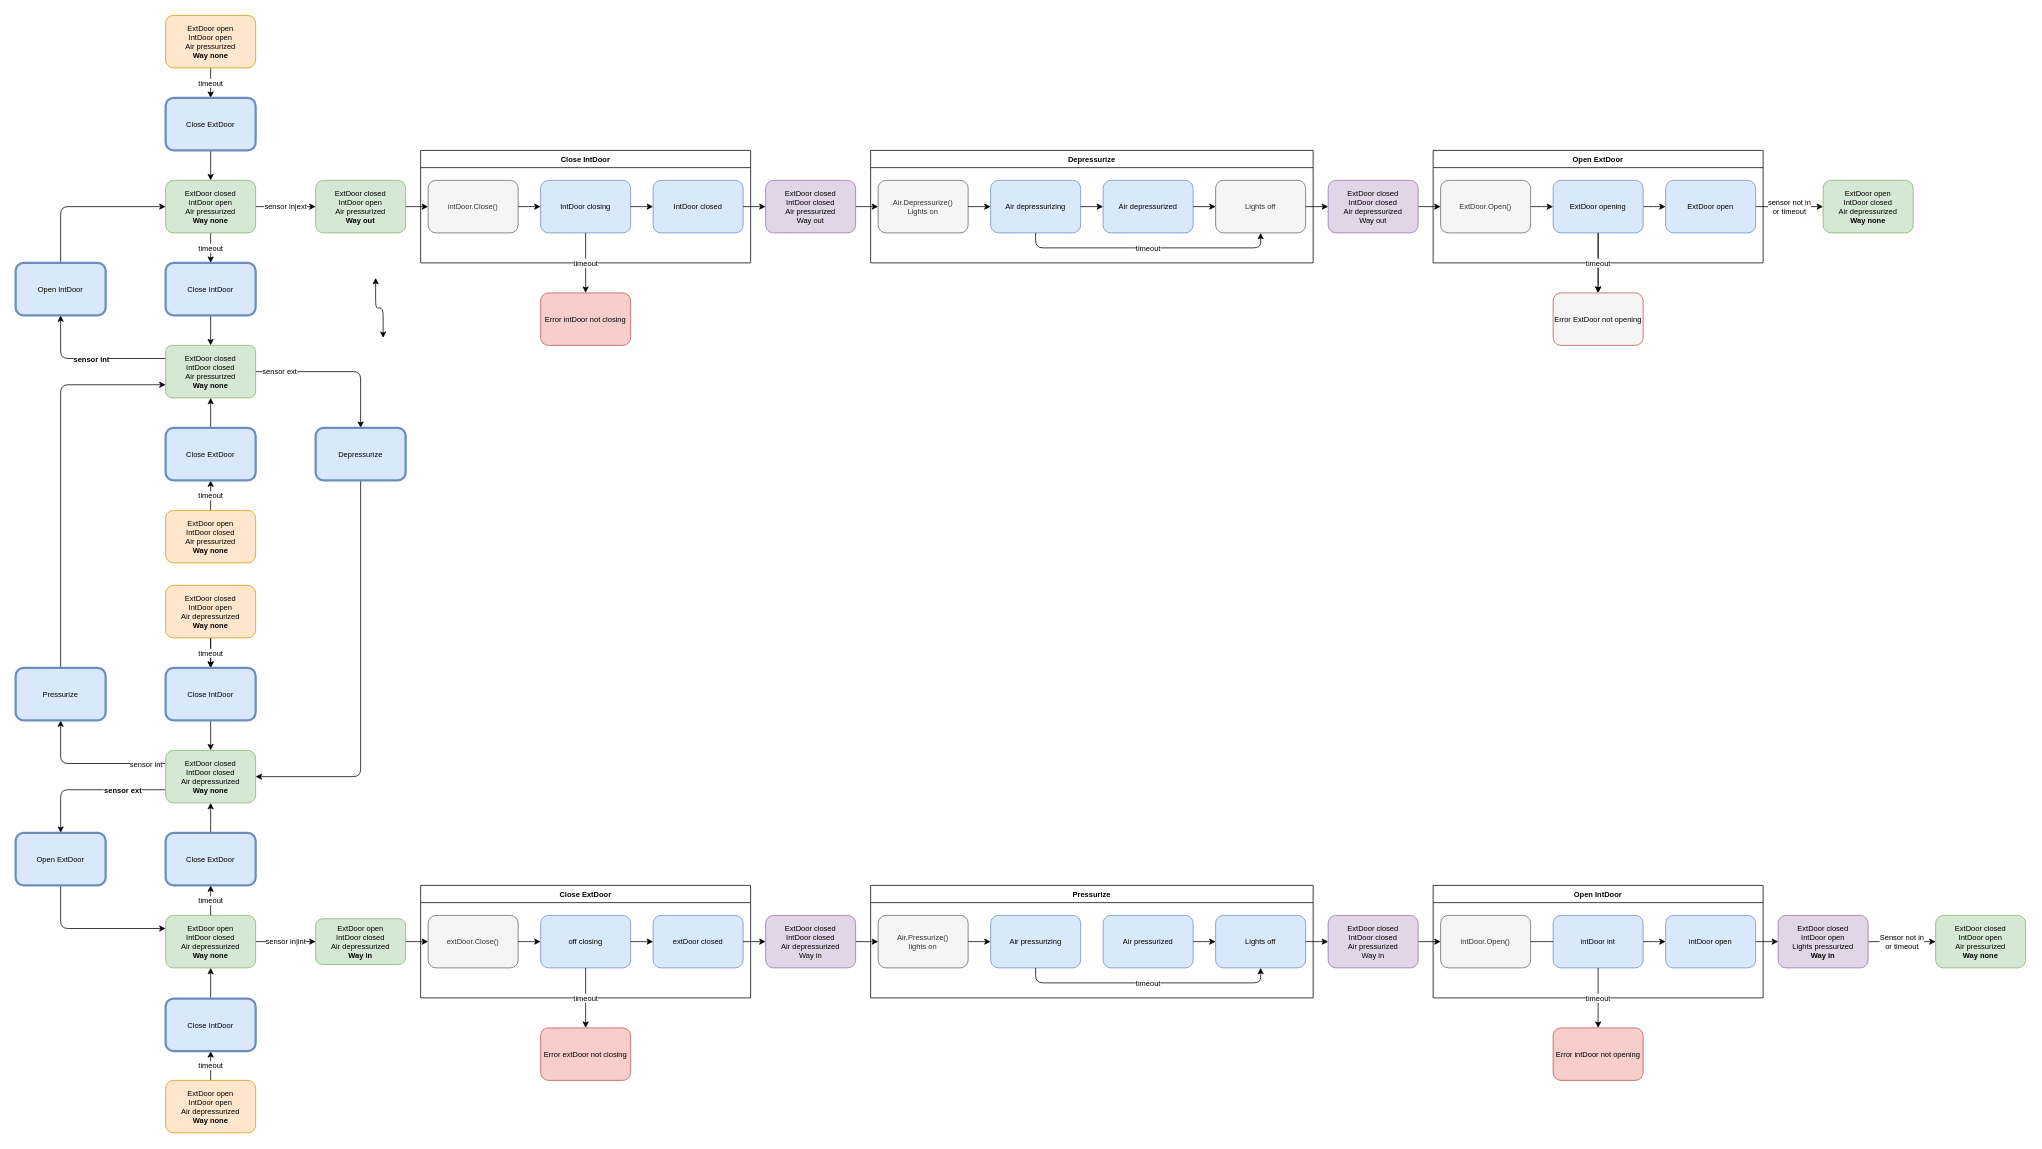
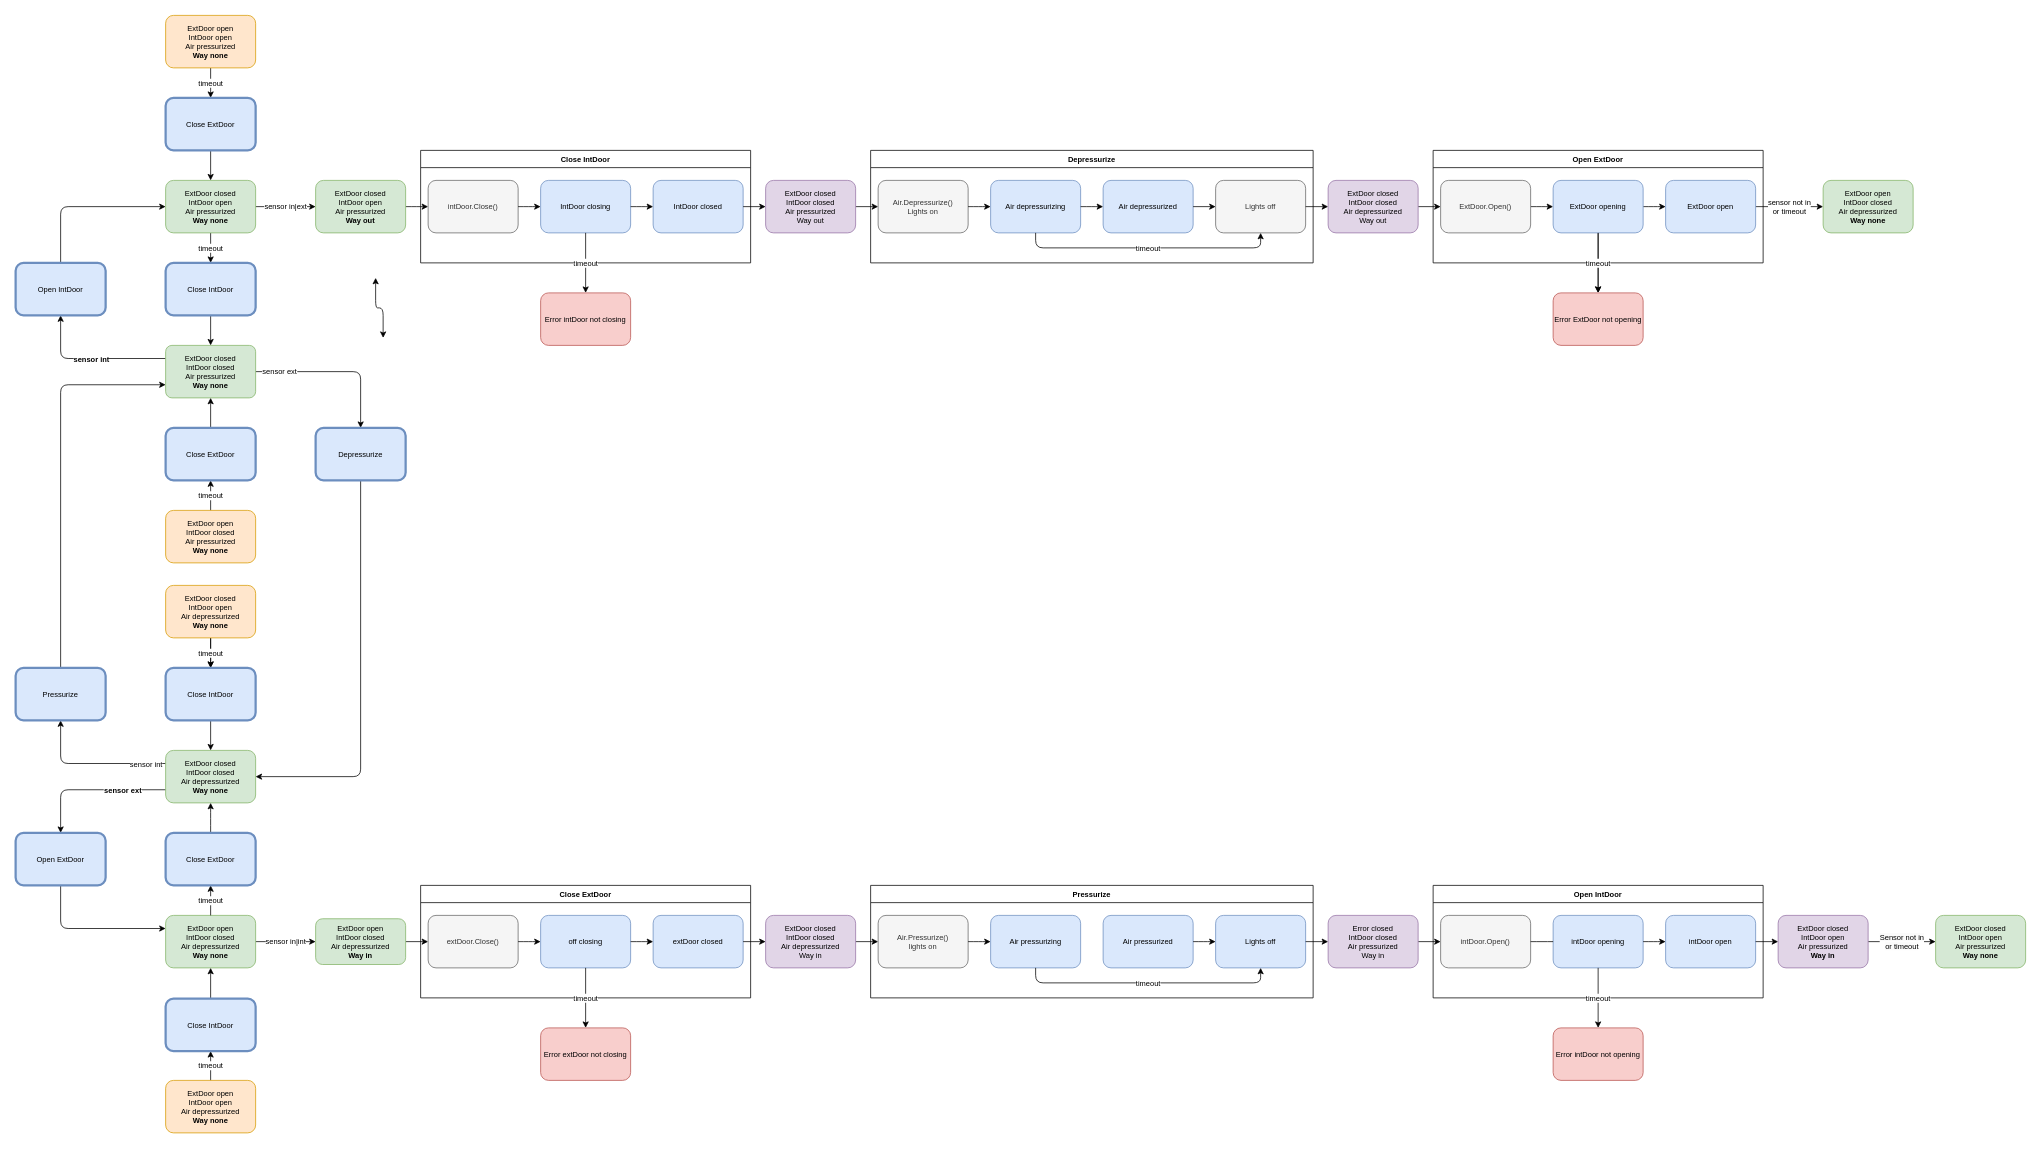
node "Error ExtDoor not opening": fillcolor #f5f5f5 -> #f8cecc
node "ExtDoor closedIntDoor closedAir pressurized Way in": label "ExtDoor closedIntDoor closedAir pressurized Way in" -> "Error closedIntDoor closedAir pressurized Way in"
node "intDoor int": label "intDoor int" -> "intDoor opening"
node "ExtDoor closedIntDoor openLights pressurizedWay in": label "ExtDoor closedIntDoor openLights pressurizedWay in" -> "ExtDoor closedIntDoor openAir pressurizedWay in"
